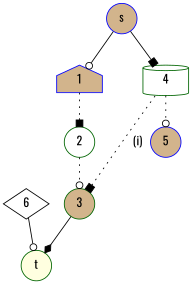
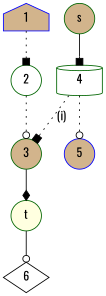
node "s": color blue -> darkgreen
edge "s" -> "1": removed
edge "6" -> "t": reversed
